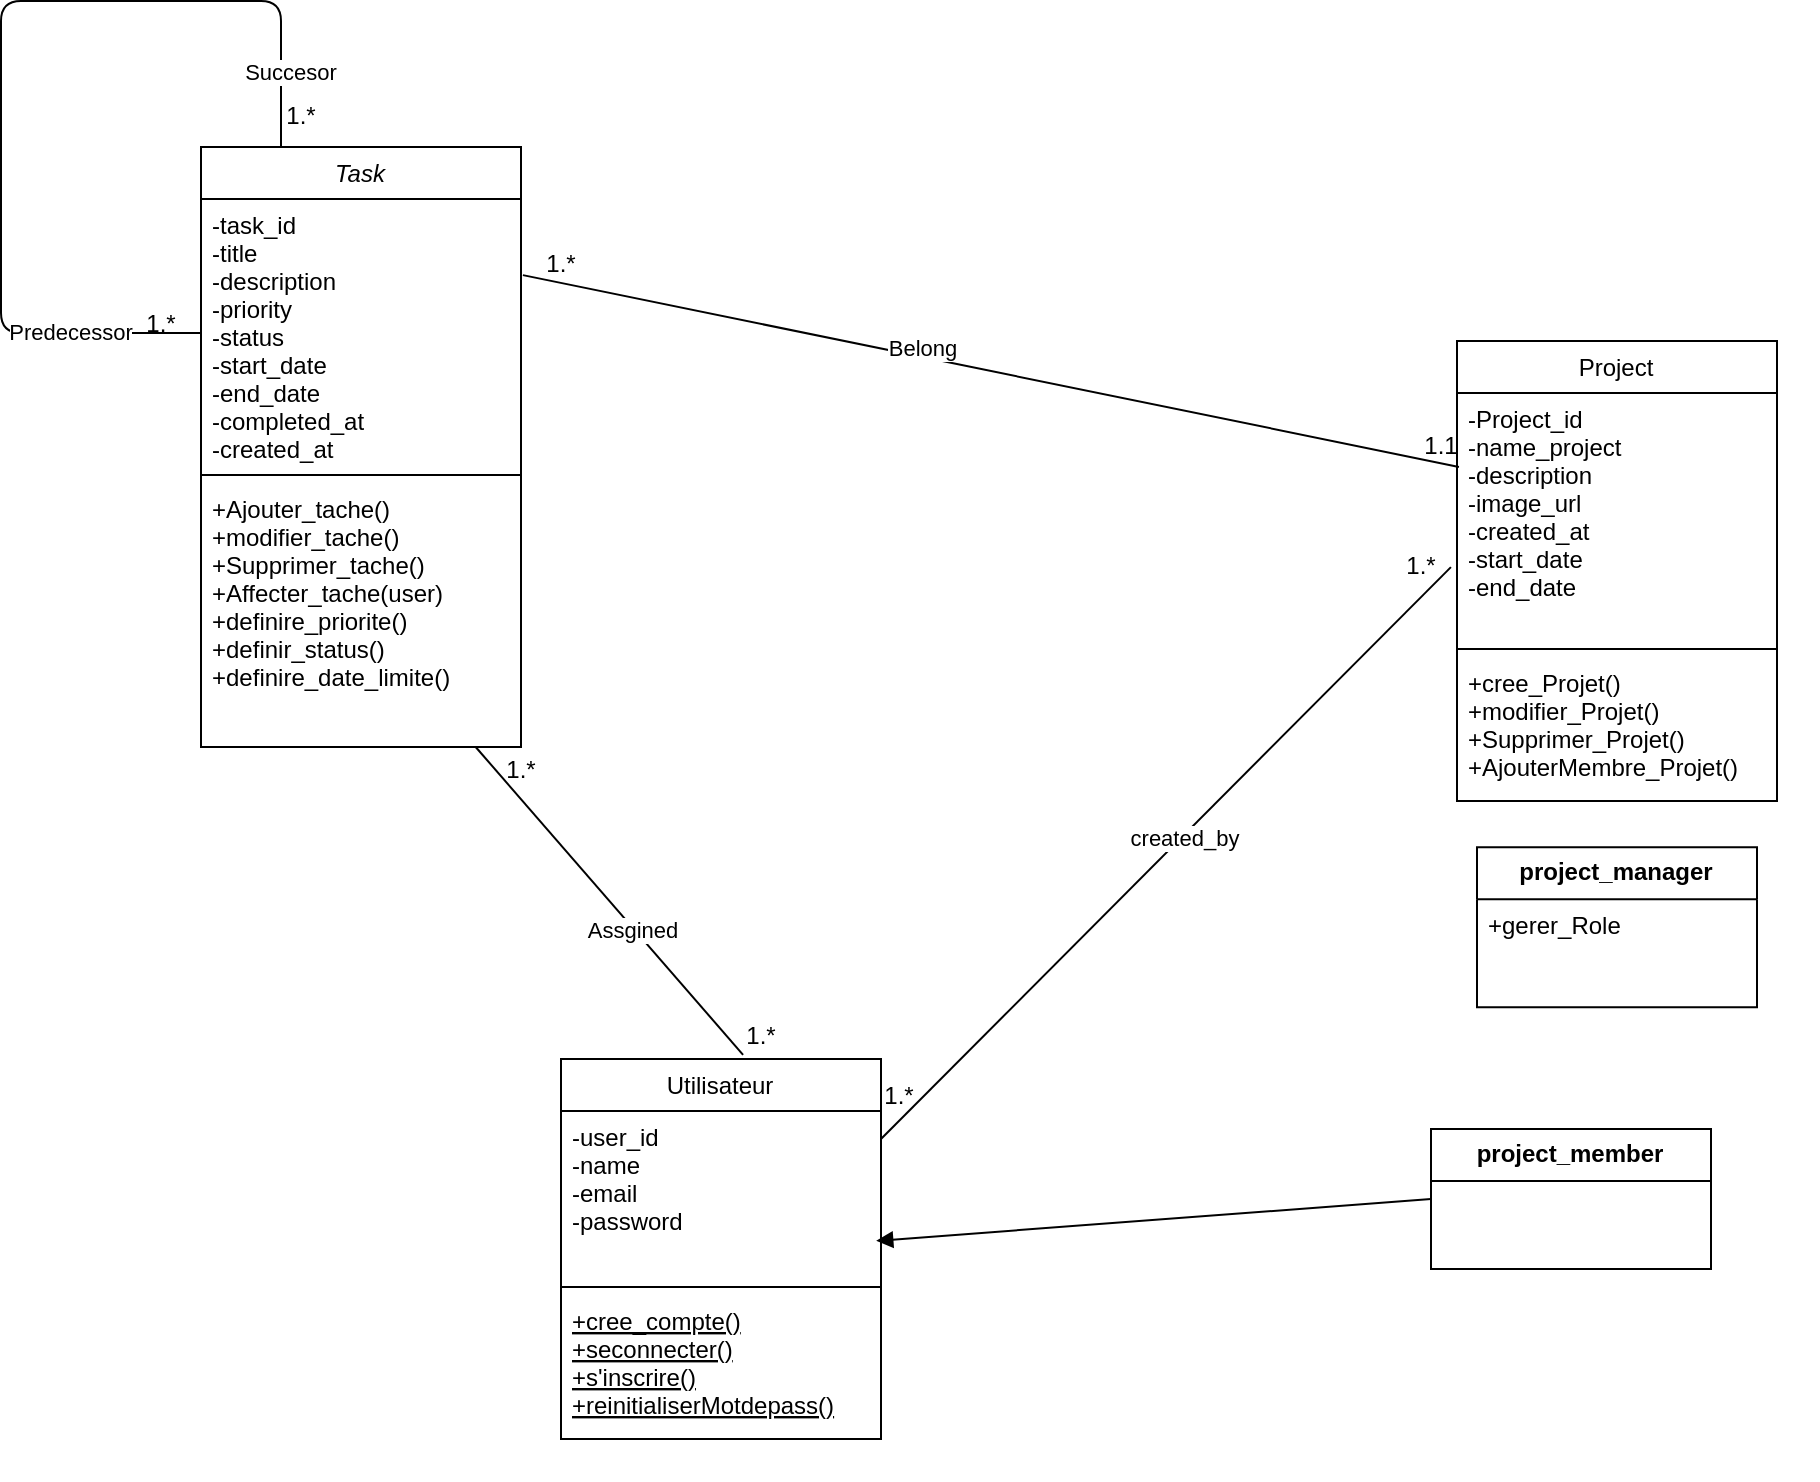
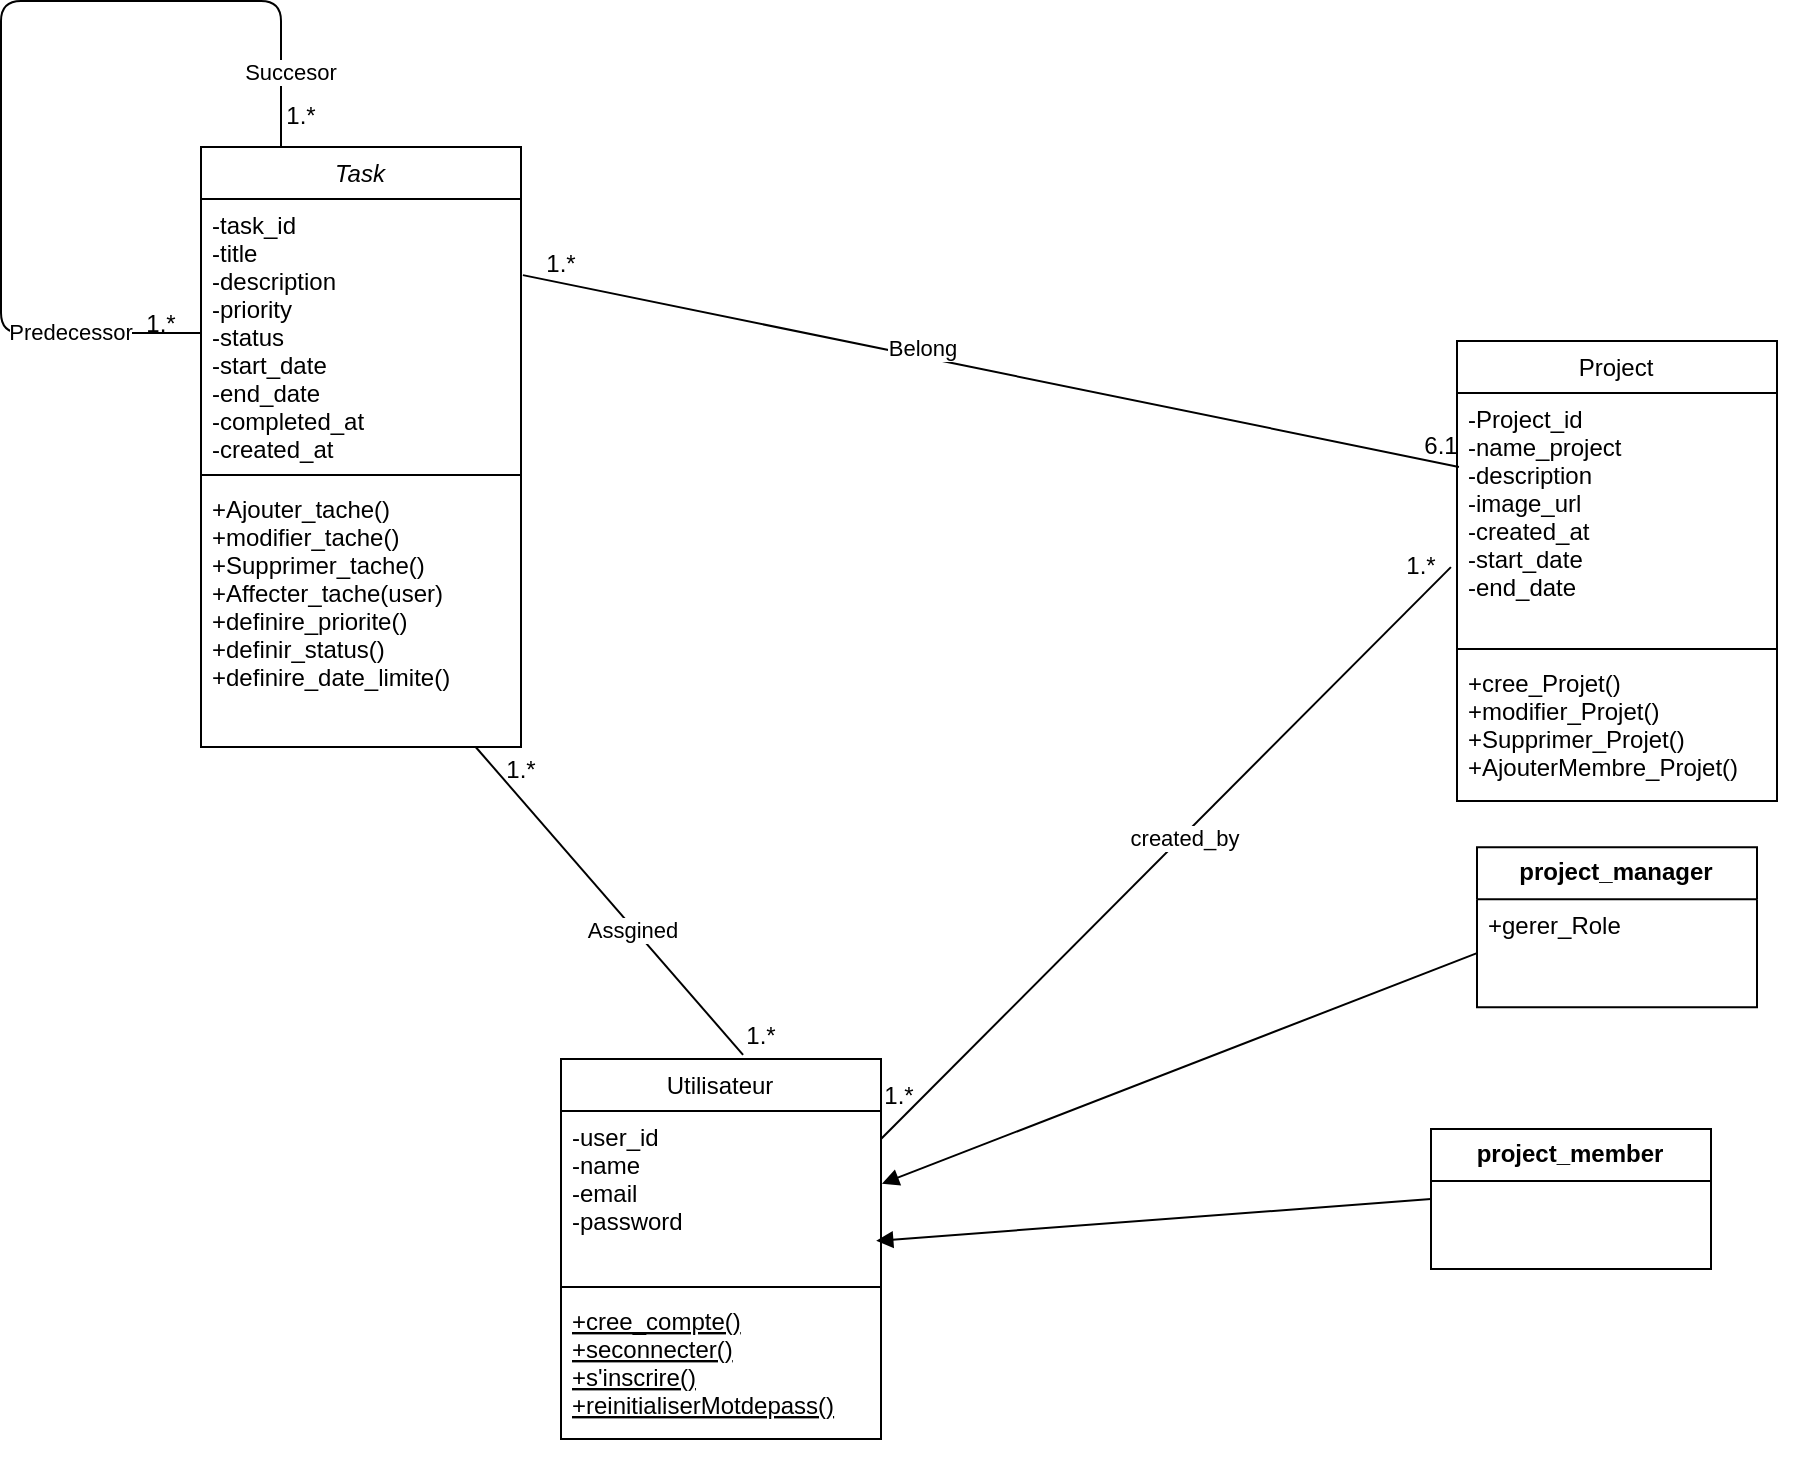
node "1.1": label "1.1" -> "6.1"
edge "+gerer_Role" -> "-user_id -name -email -password": added
